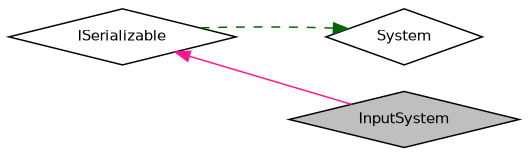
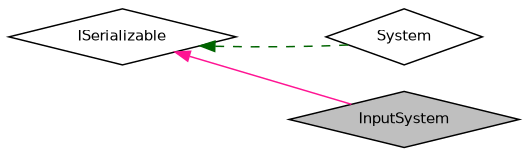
edge "ISerializable" -> "System": reversed
